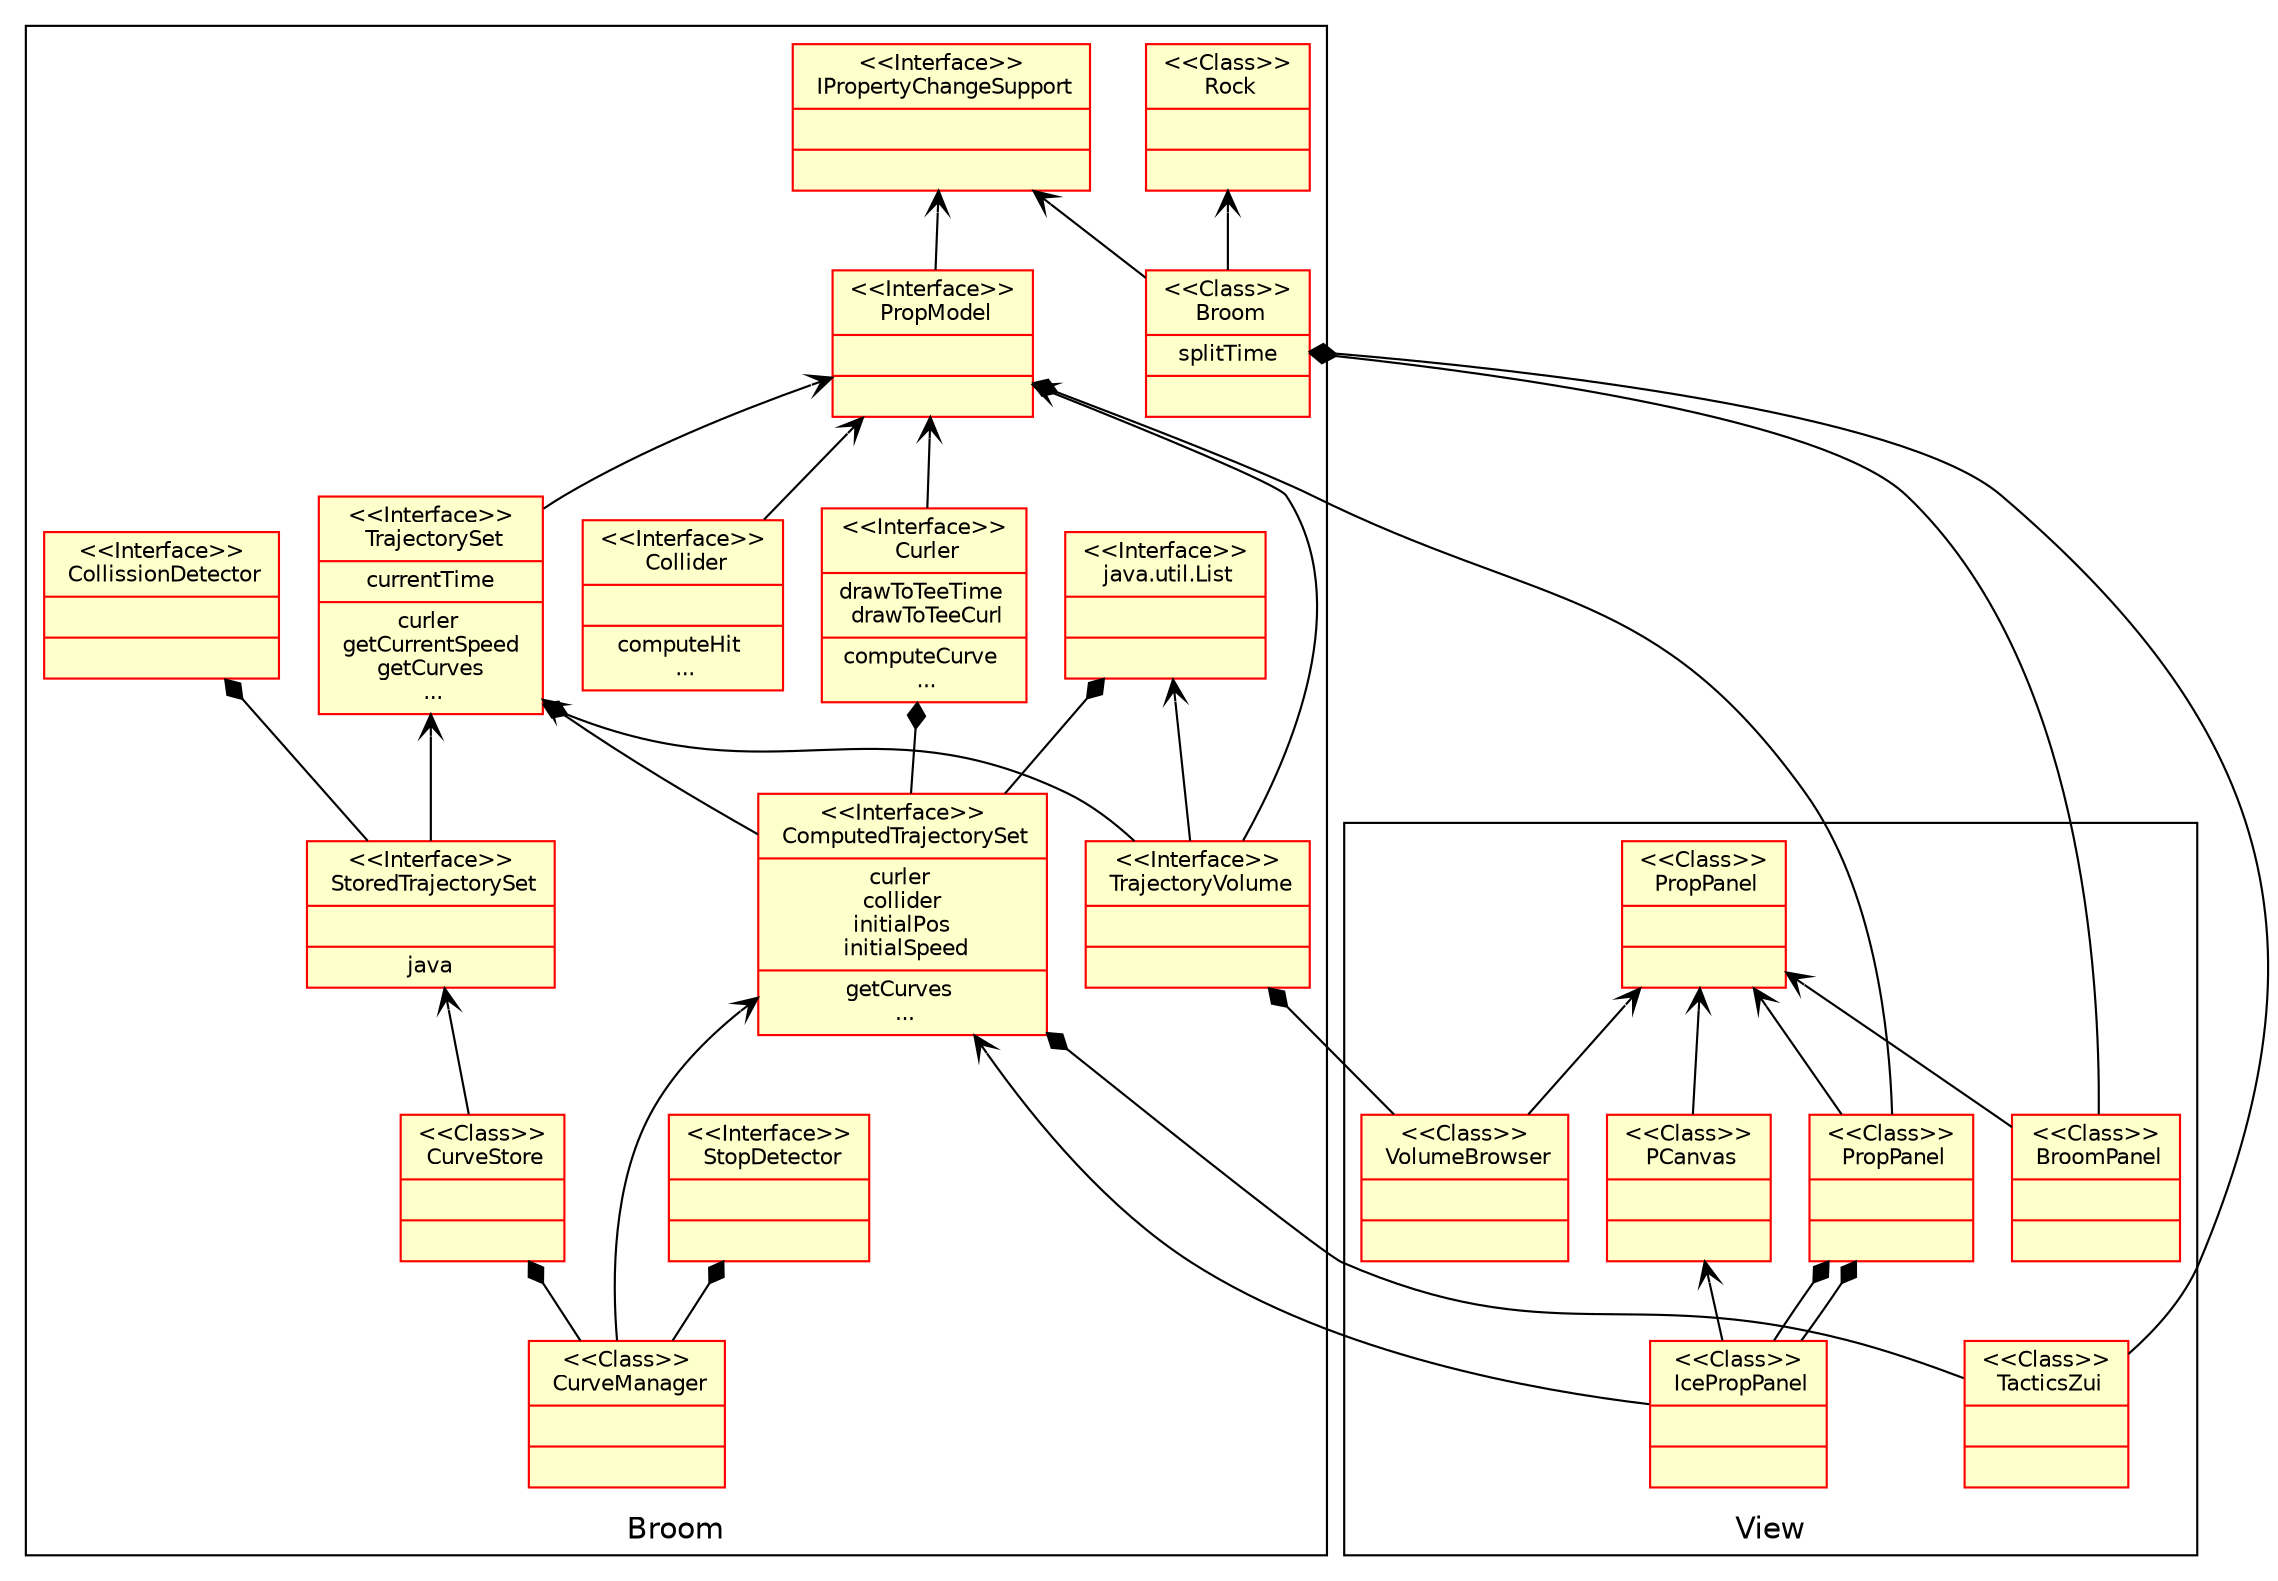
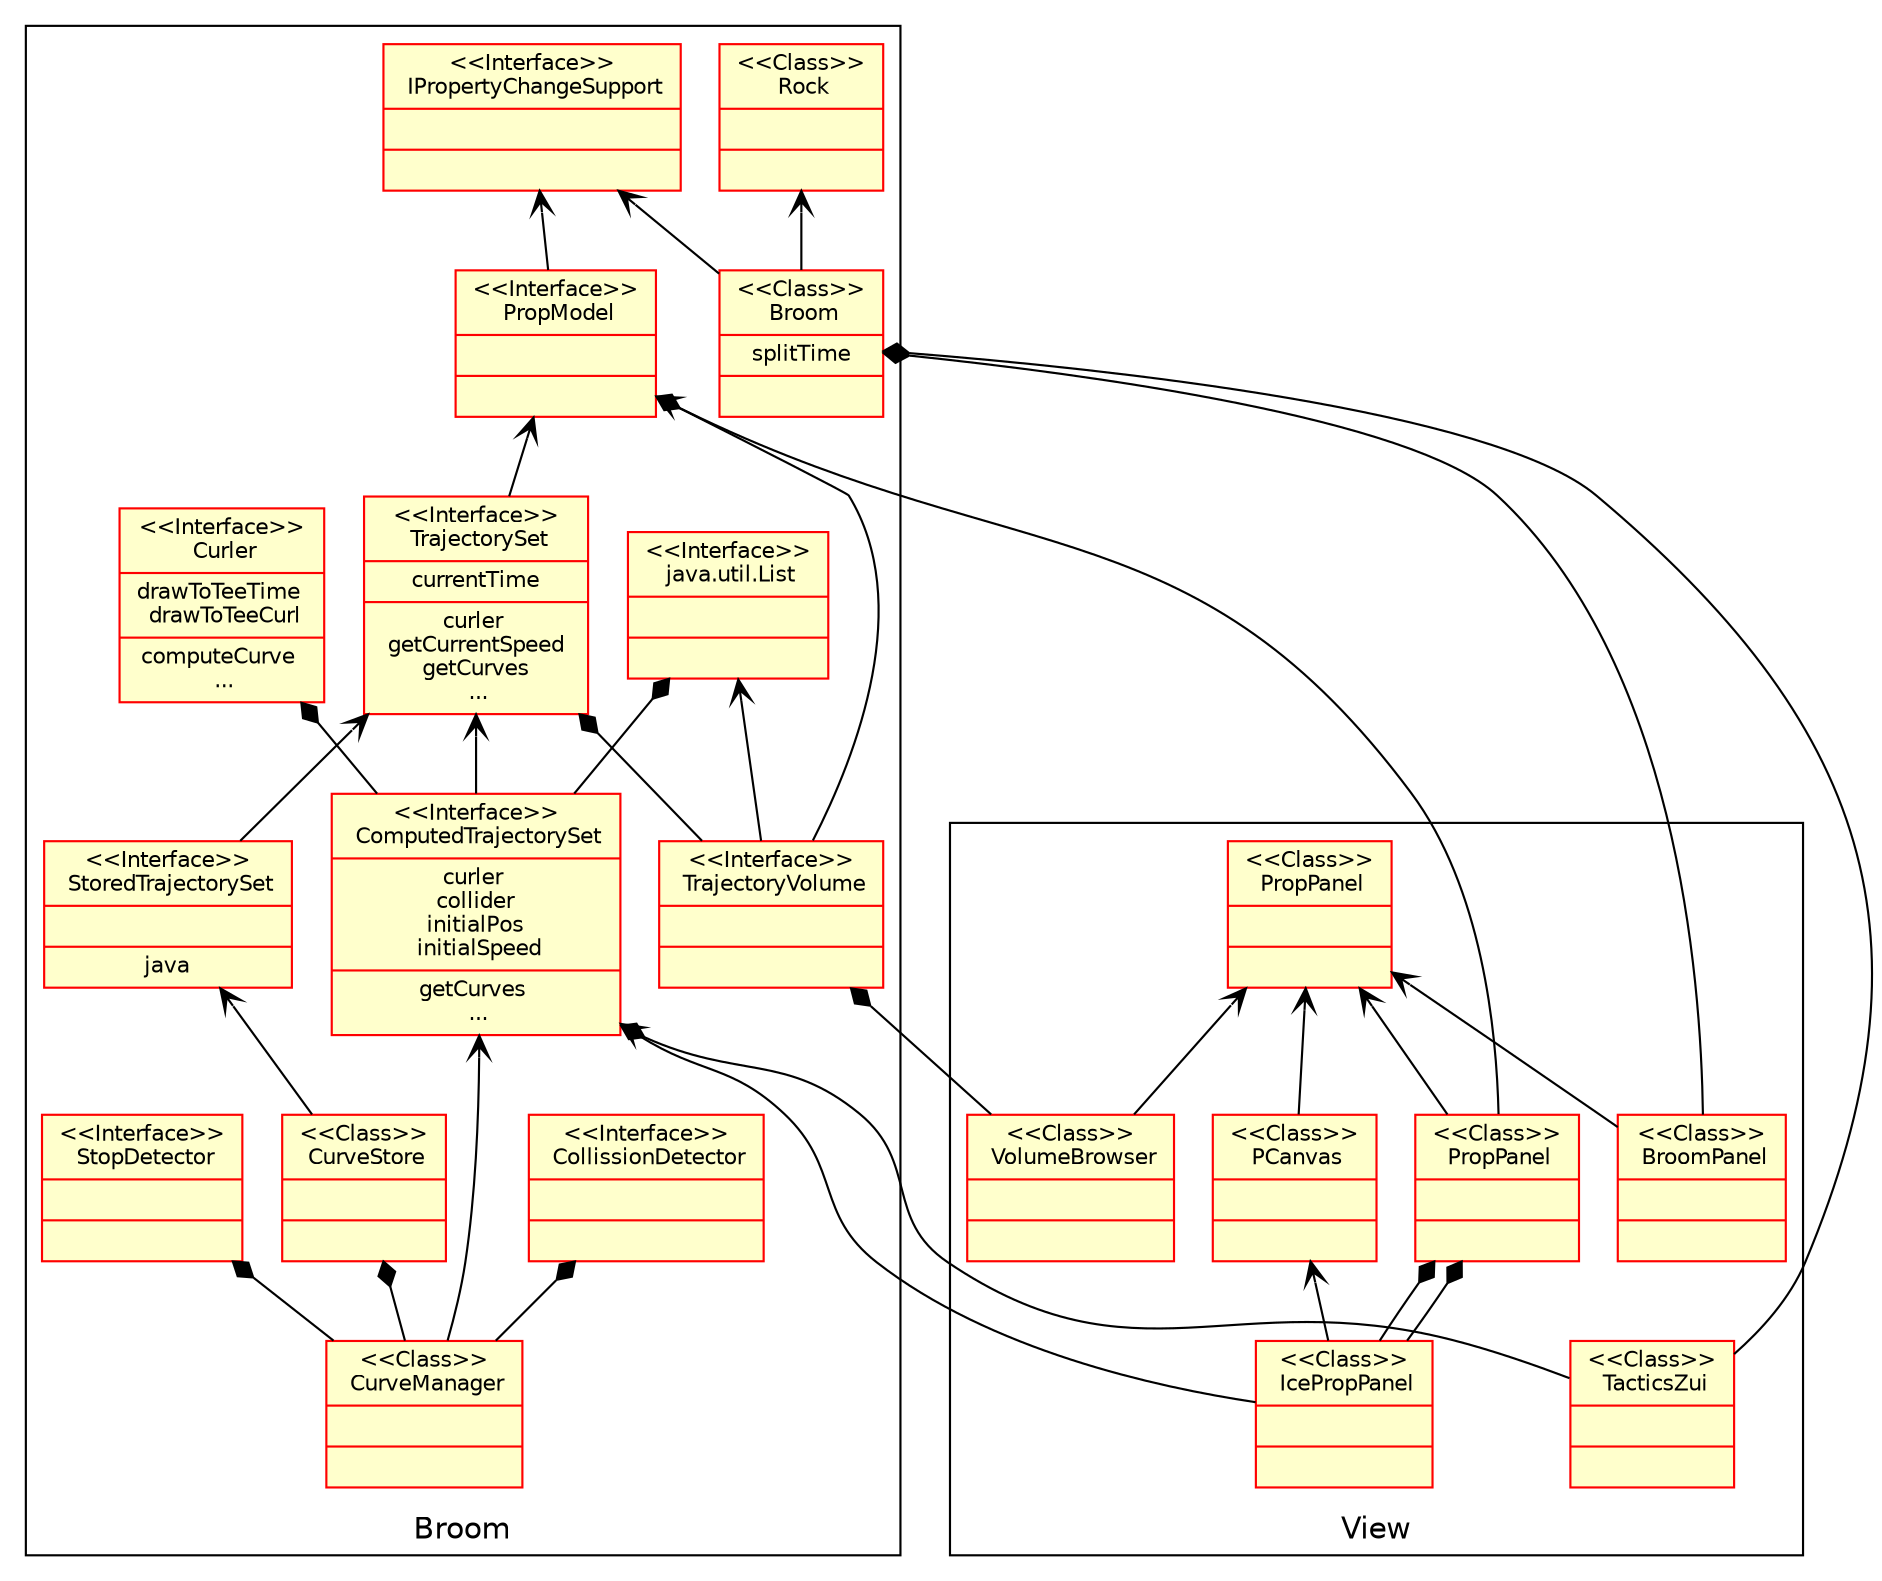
edge "Curler" -> "PropModel": removed
node "Collider": removed
edge "StoredTrajectorySet" -> "CollissionDetector": now "CurveManager" -> "CollissionDetector"
